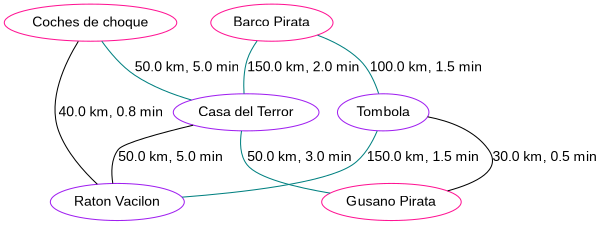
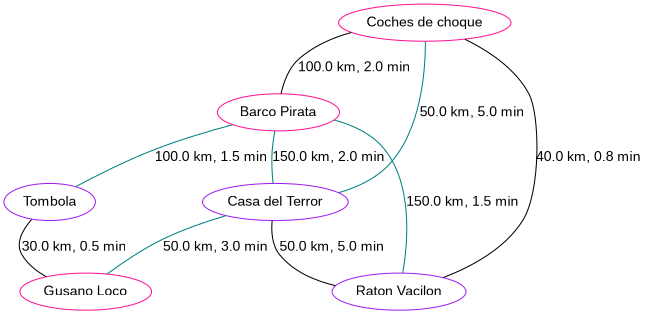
edge "Coches de choque" -- "Barco Pirata": added, label "100.0 km, 2.0 min"
edge "Tombola" -- "Raton Vacilon": now "Barco Pirata" -- "Raton Vacilon"
node "Gusano Pirata": label "Gusano Pirata" -> "Gusano Loco"
